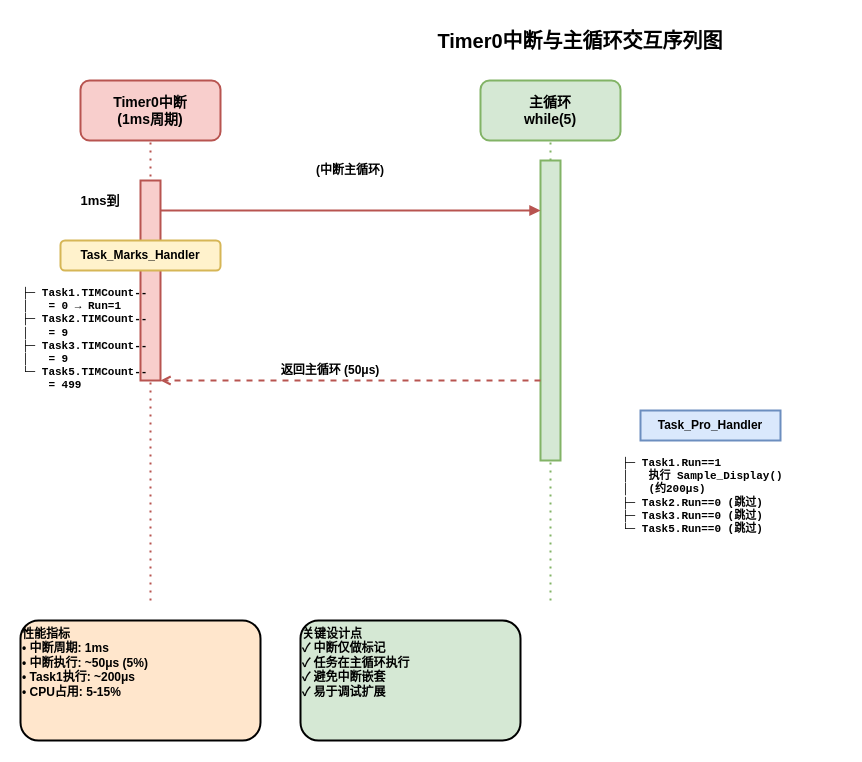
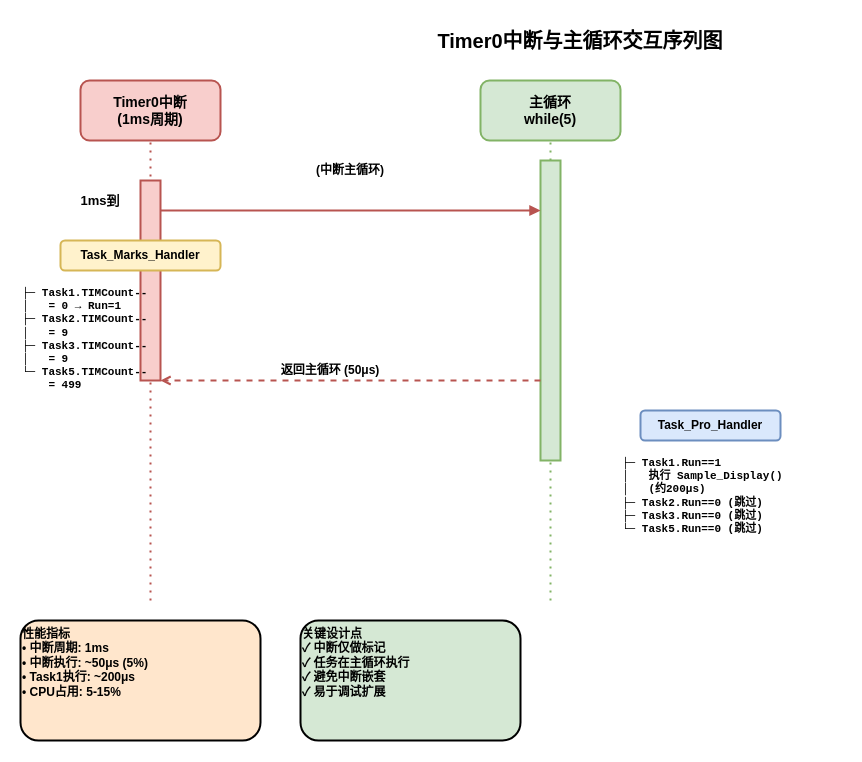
node "Task_Pro_Handler": shape rectangle -> rounded rectangle
